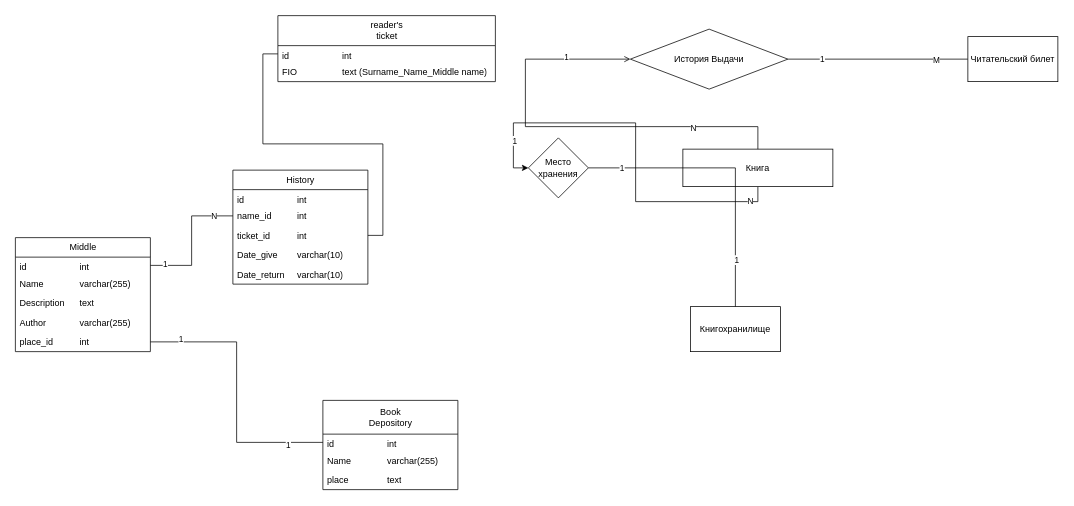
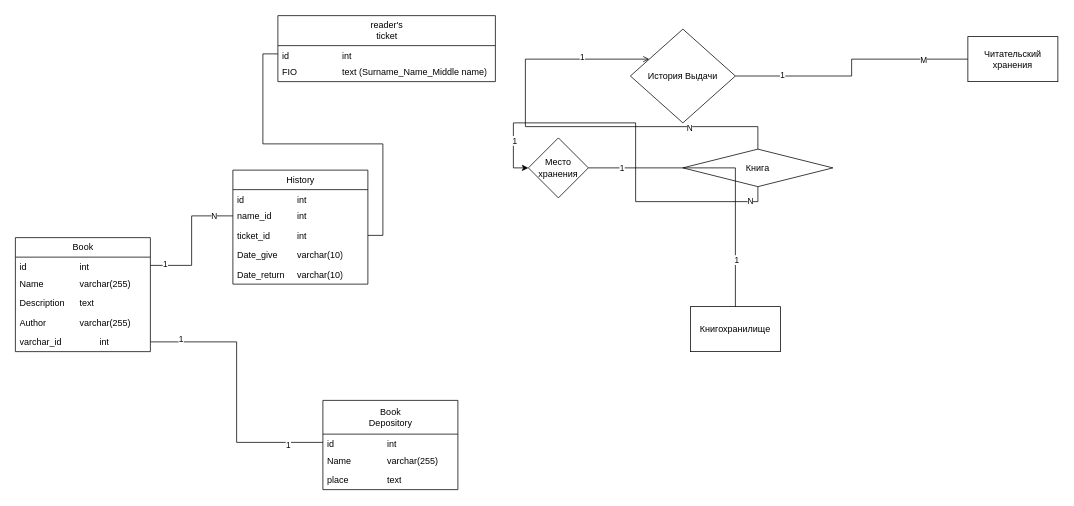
node "История Выдачи": size 158x60 -> 105x94
node "Читательский билет": label "Читательский билет" -> "Читательский хранения"
node "Книга": shape rectangle -> diamond
node "Middle": label "Middle" -> "Book"
node "place_id int": label "place_id int" -> "varchar_id int"
